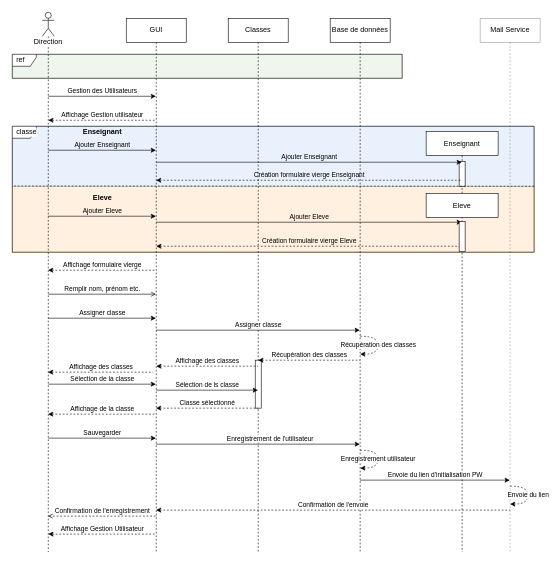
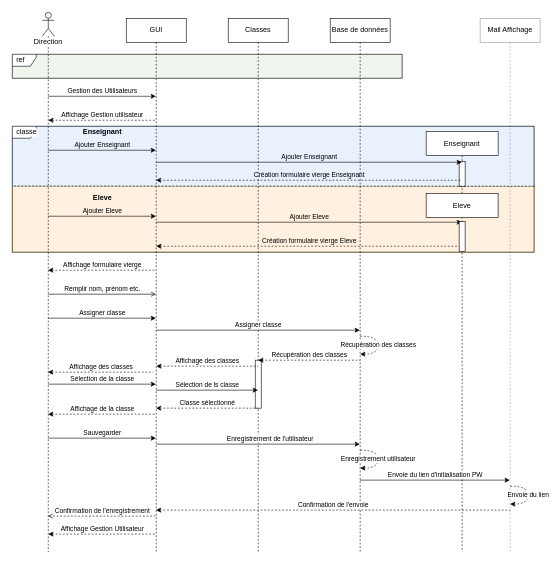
node "Mail Service": label "Mail Service" -> "Mail Affichage"
